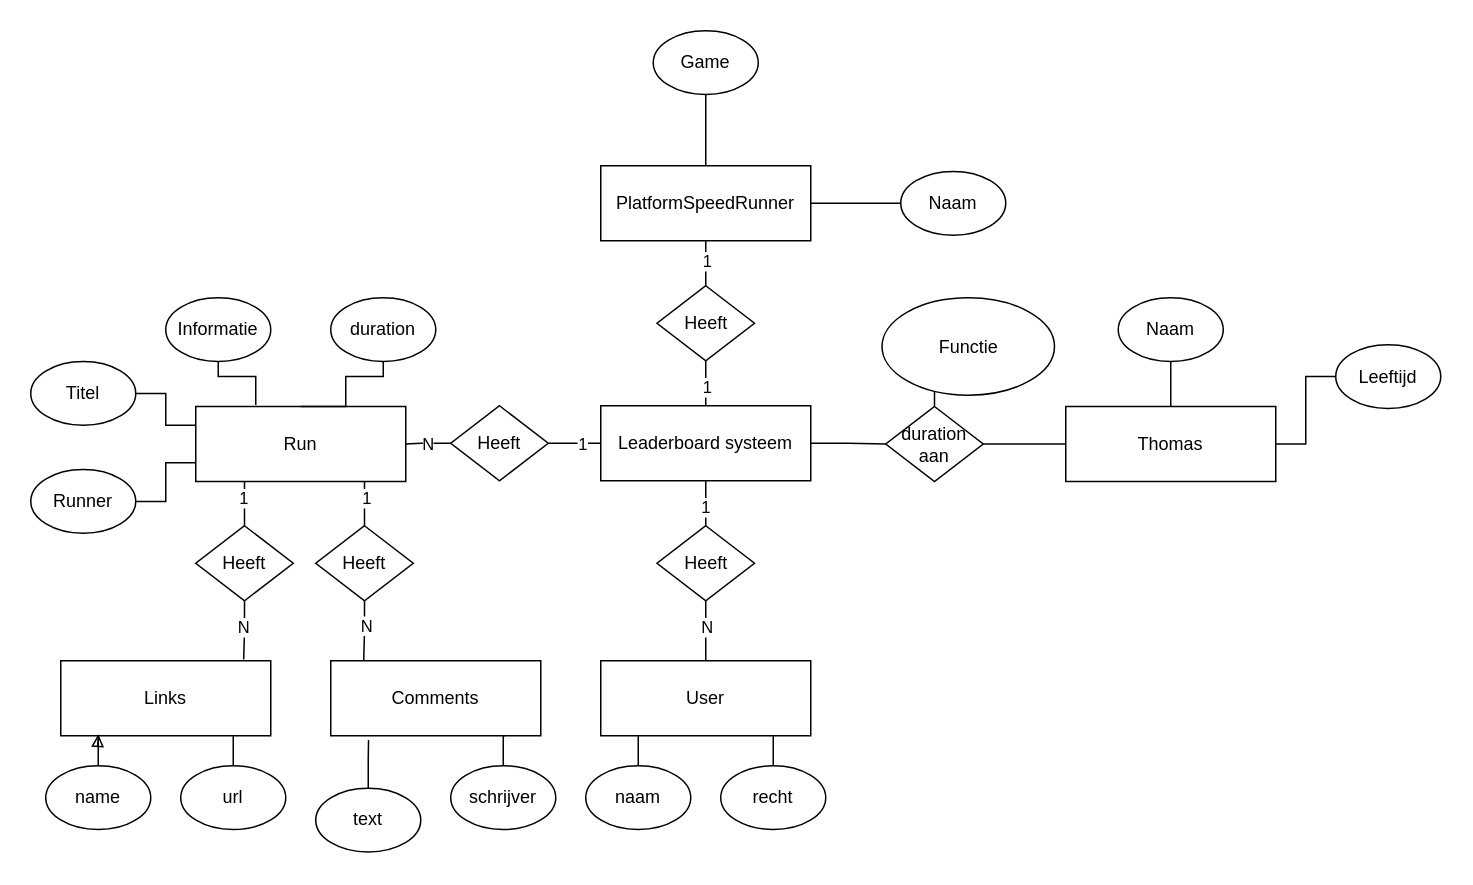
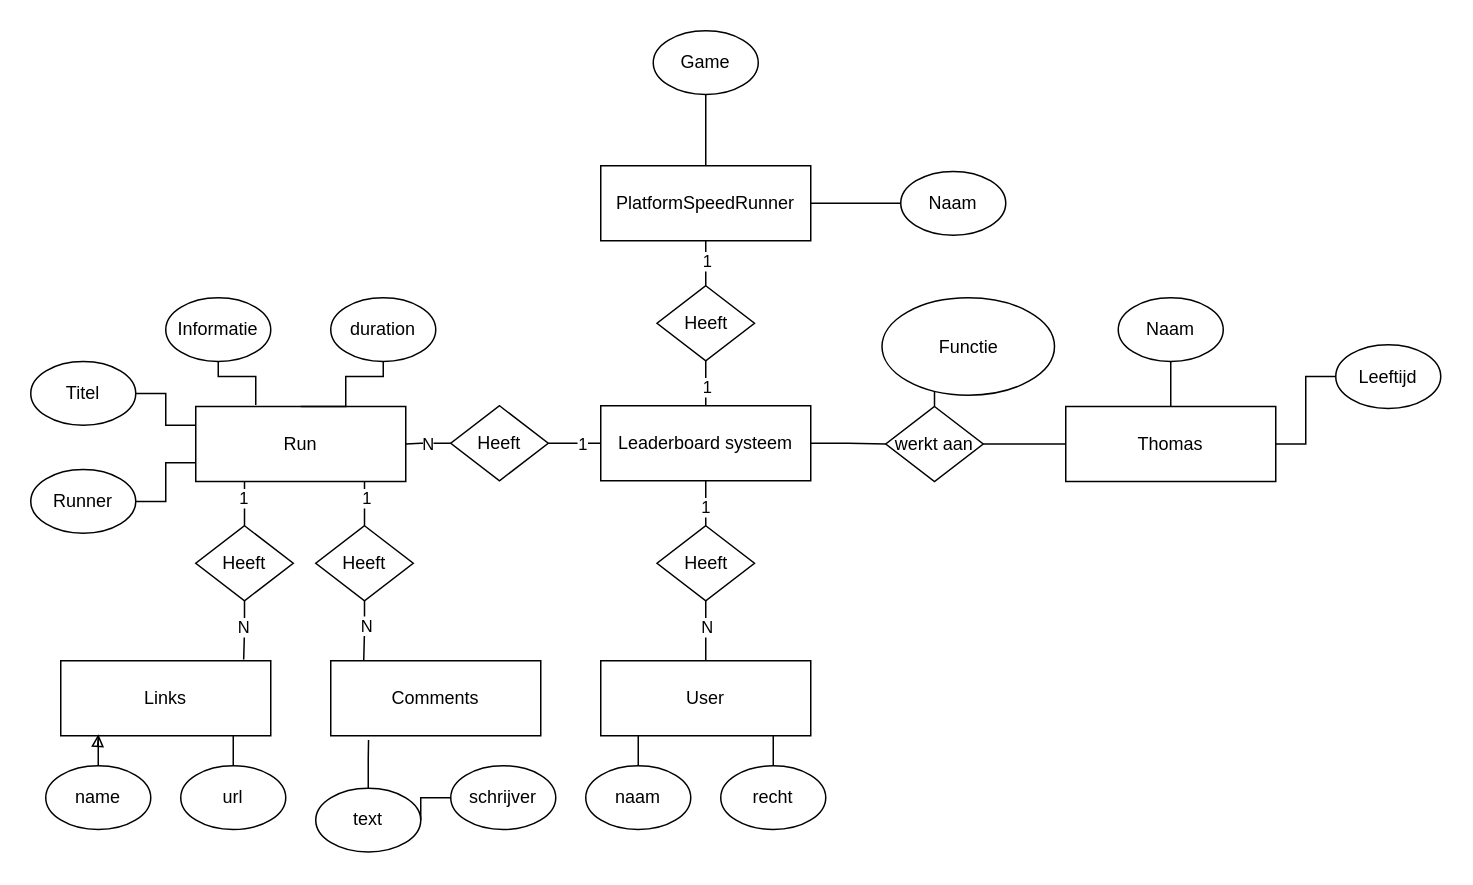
node "duration aan": label "duration aan" -> "werkt aan"
edge "Comments" -- "schrijver": now "text" -- "schrijver"
